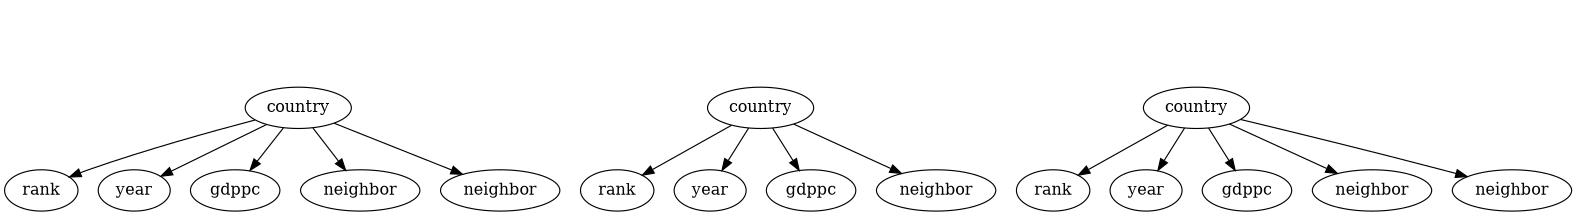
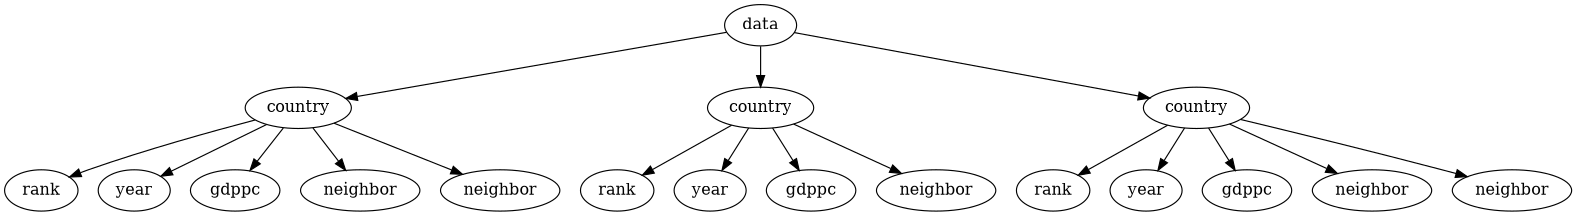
node "data": added
